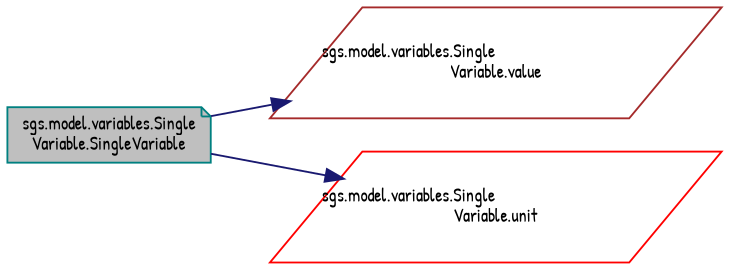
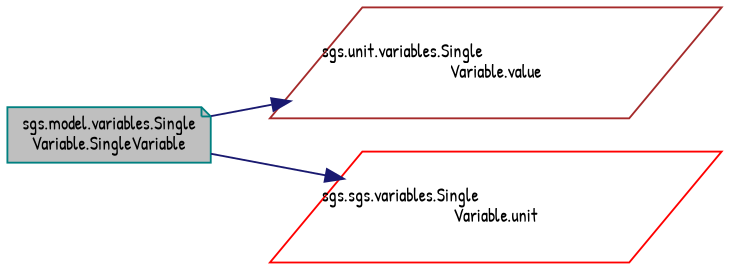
node "sgs.model.variables.Single Variable.value": label "sgs.model.variables.Single Variable.value" -> "sgs.unit.variables.Single Variable.value"
node "sgs.model.variables.Single Variable.unit": label "sgs.model.variables.Single Variable.unit" -> "sgs.sgs.variables.Single Variable.unit"
